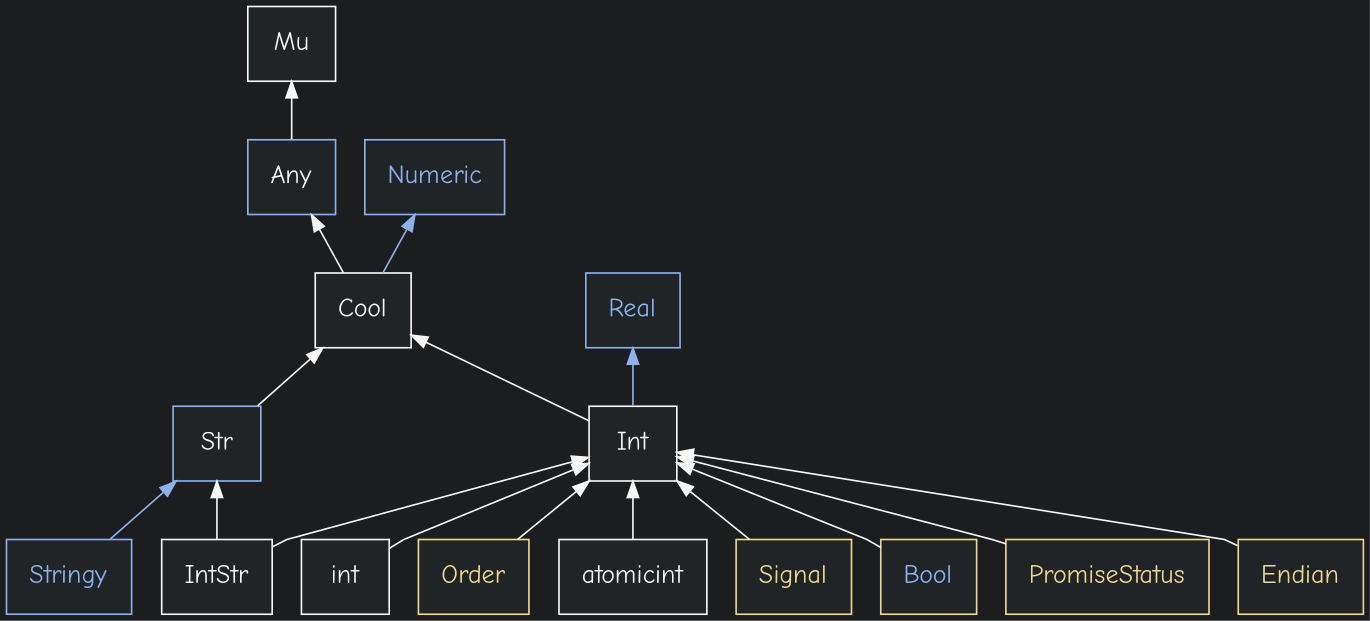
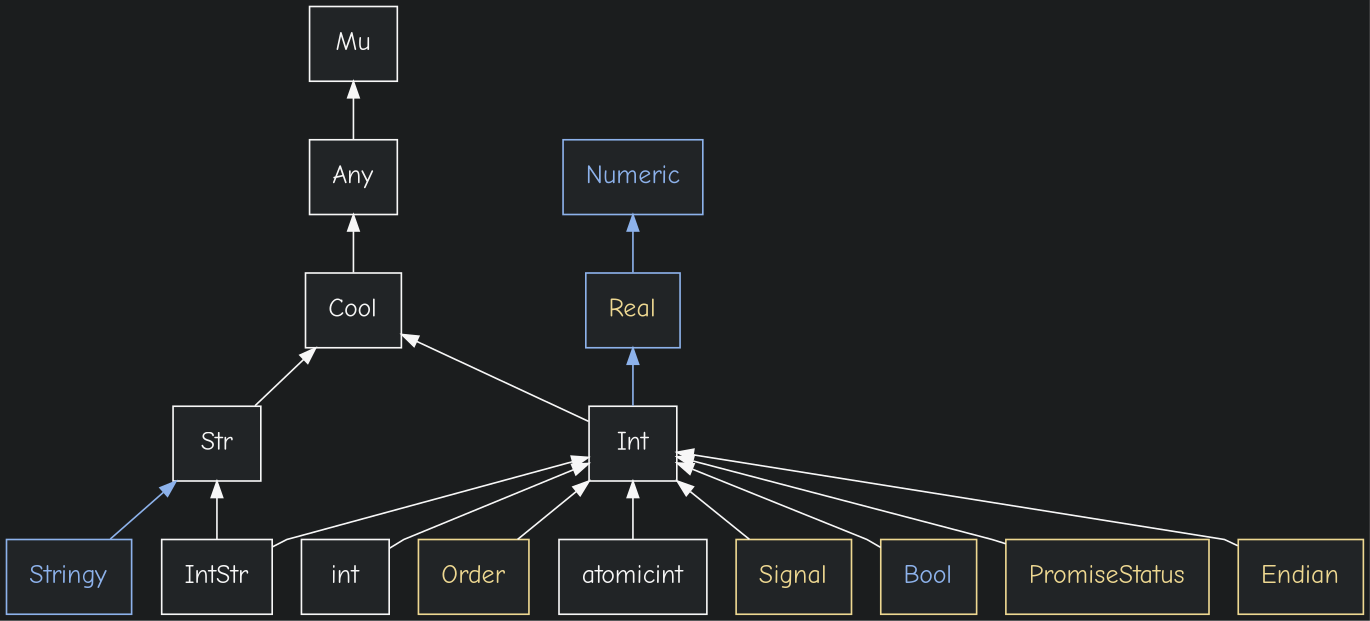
node "Any": color #8db2eb -> #f7f7f7
edge "Cool" -> "Numeric": now "Real" -> "Numeric"
node "Real": fontcolor #8db2eb -> #eed891
node "Str": color #8db2eb -> #f7f7f7
